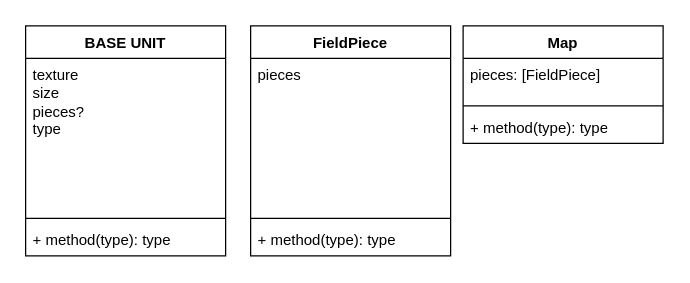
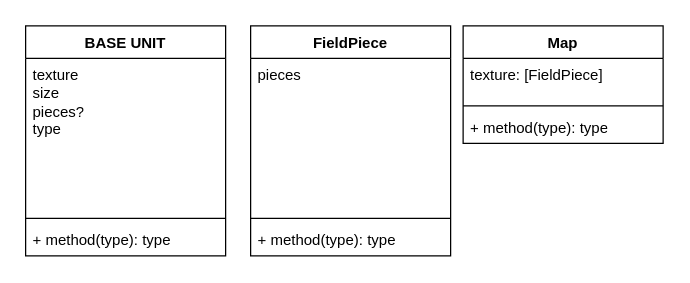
node "pieces: [FieldPiece]": label "pieces: [FieldPiece]" -> "texture: [FieldPiece]"
